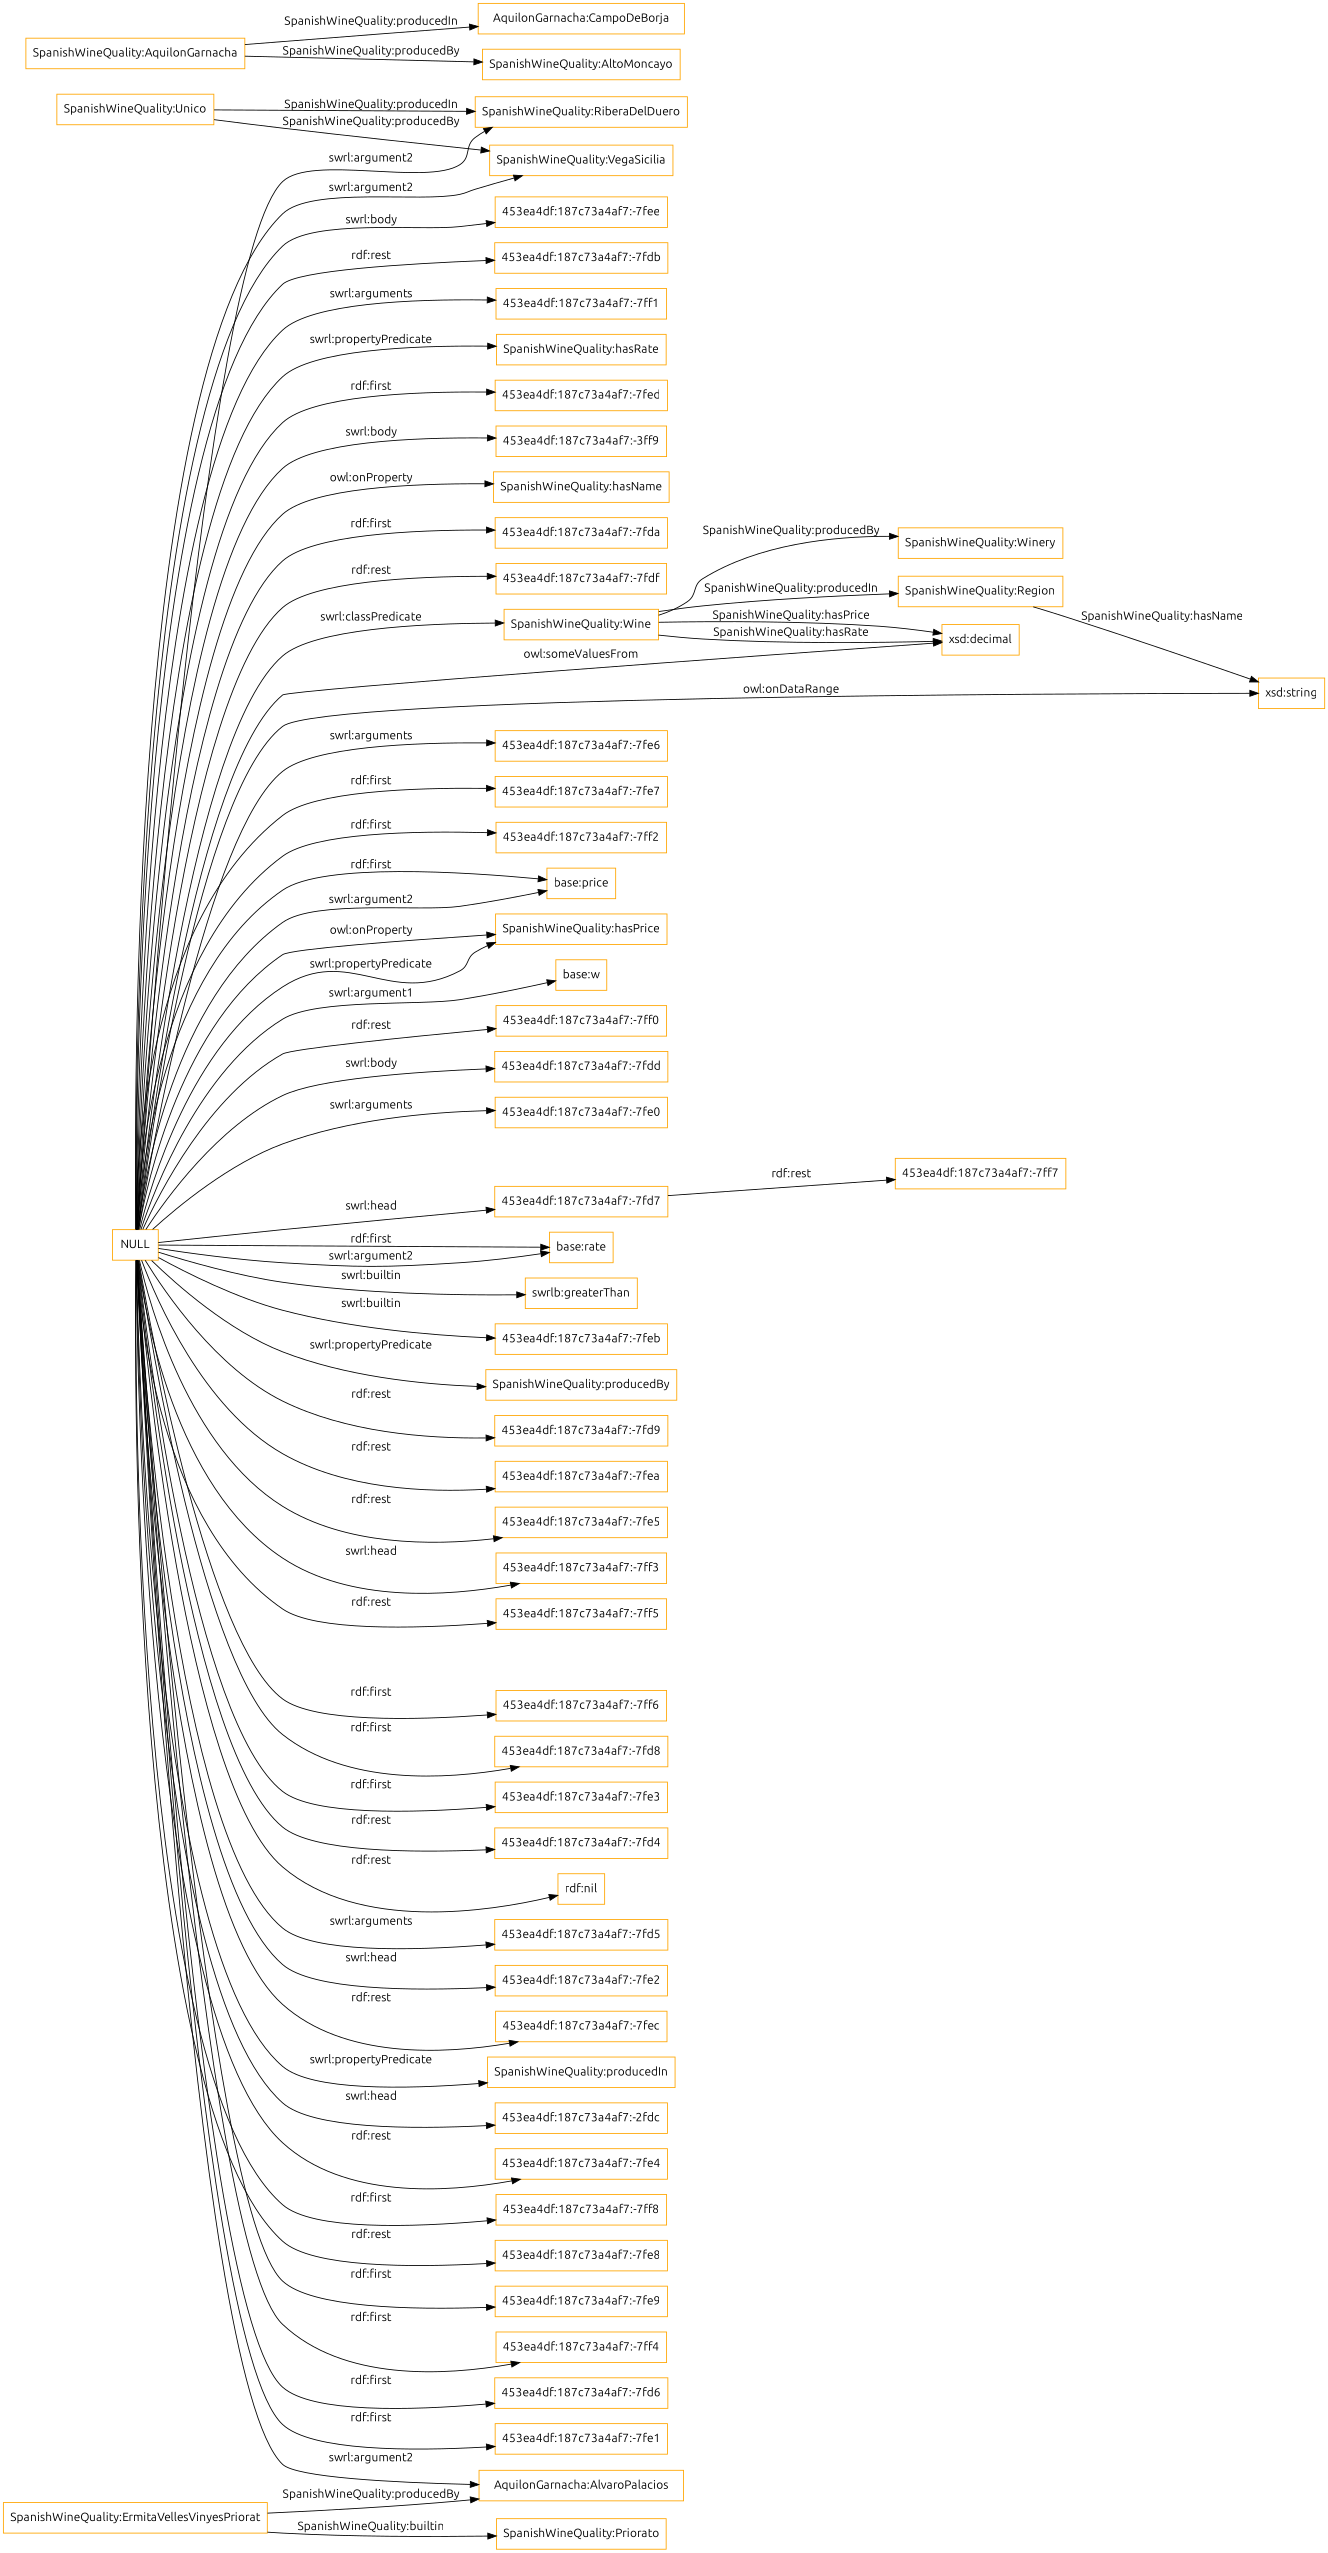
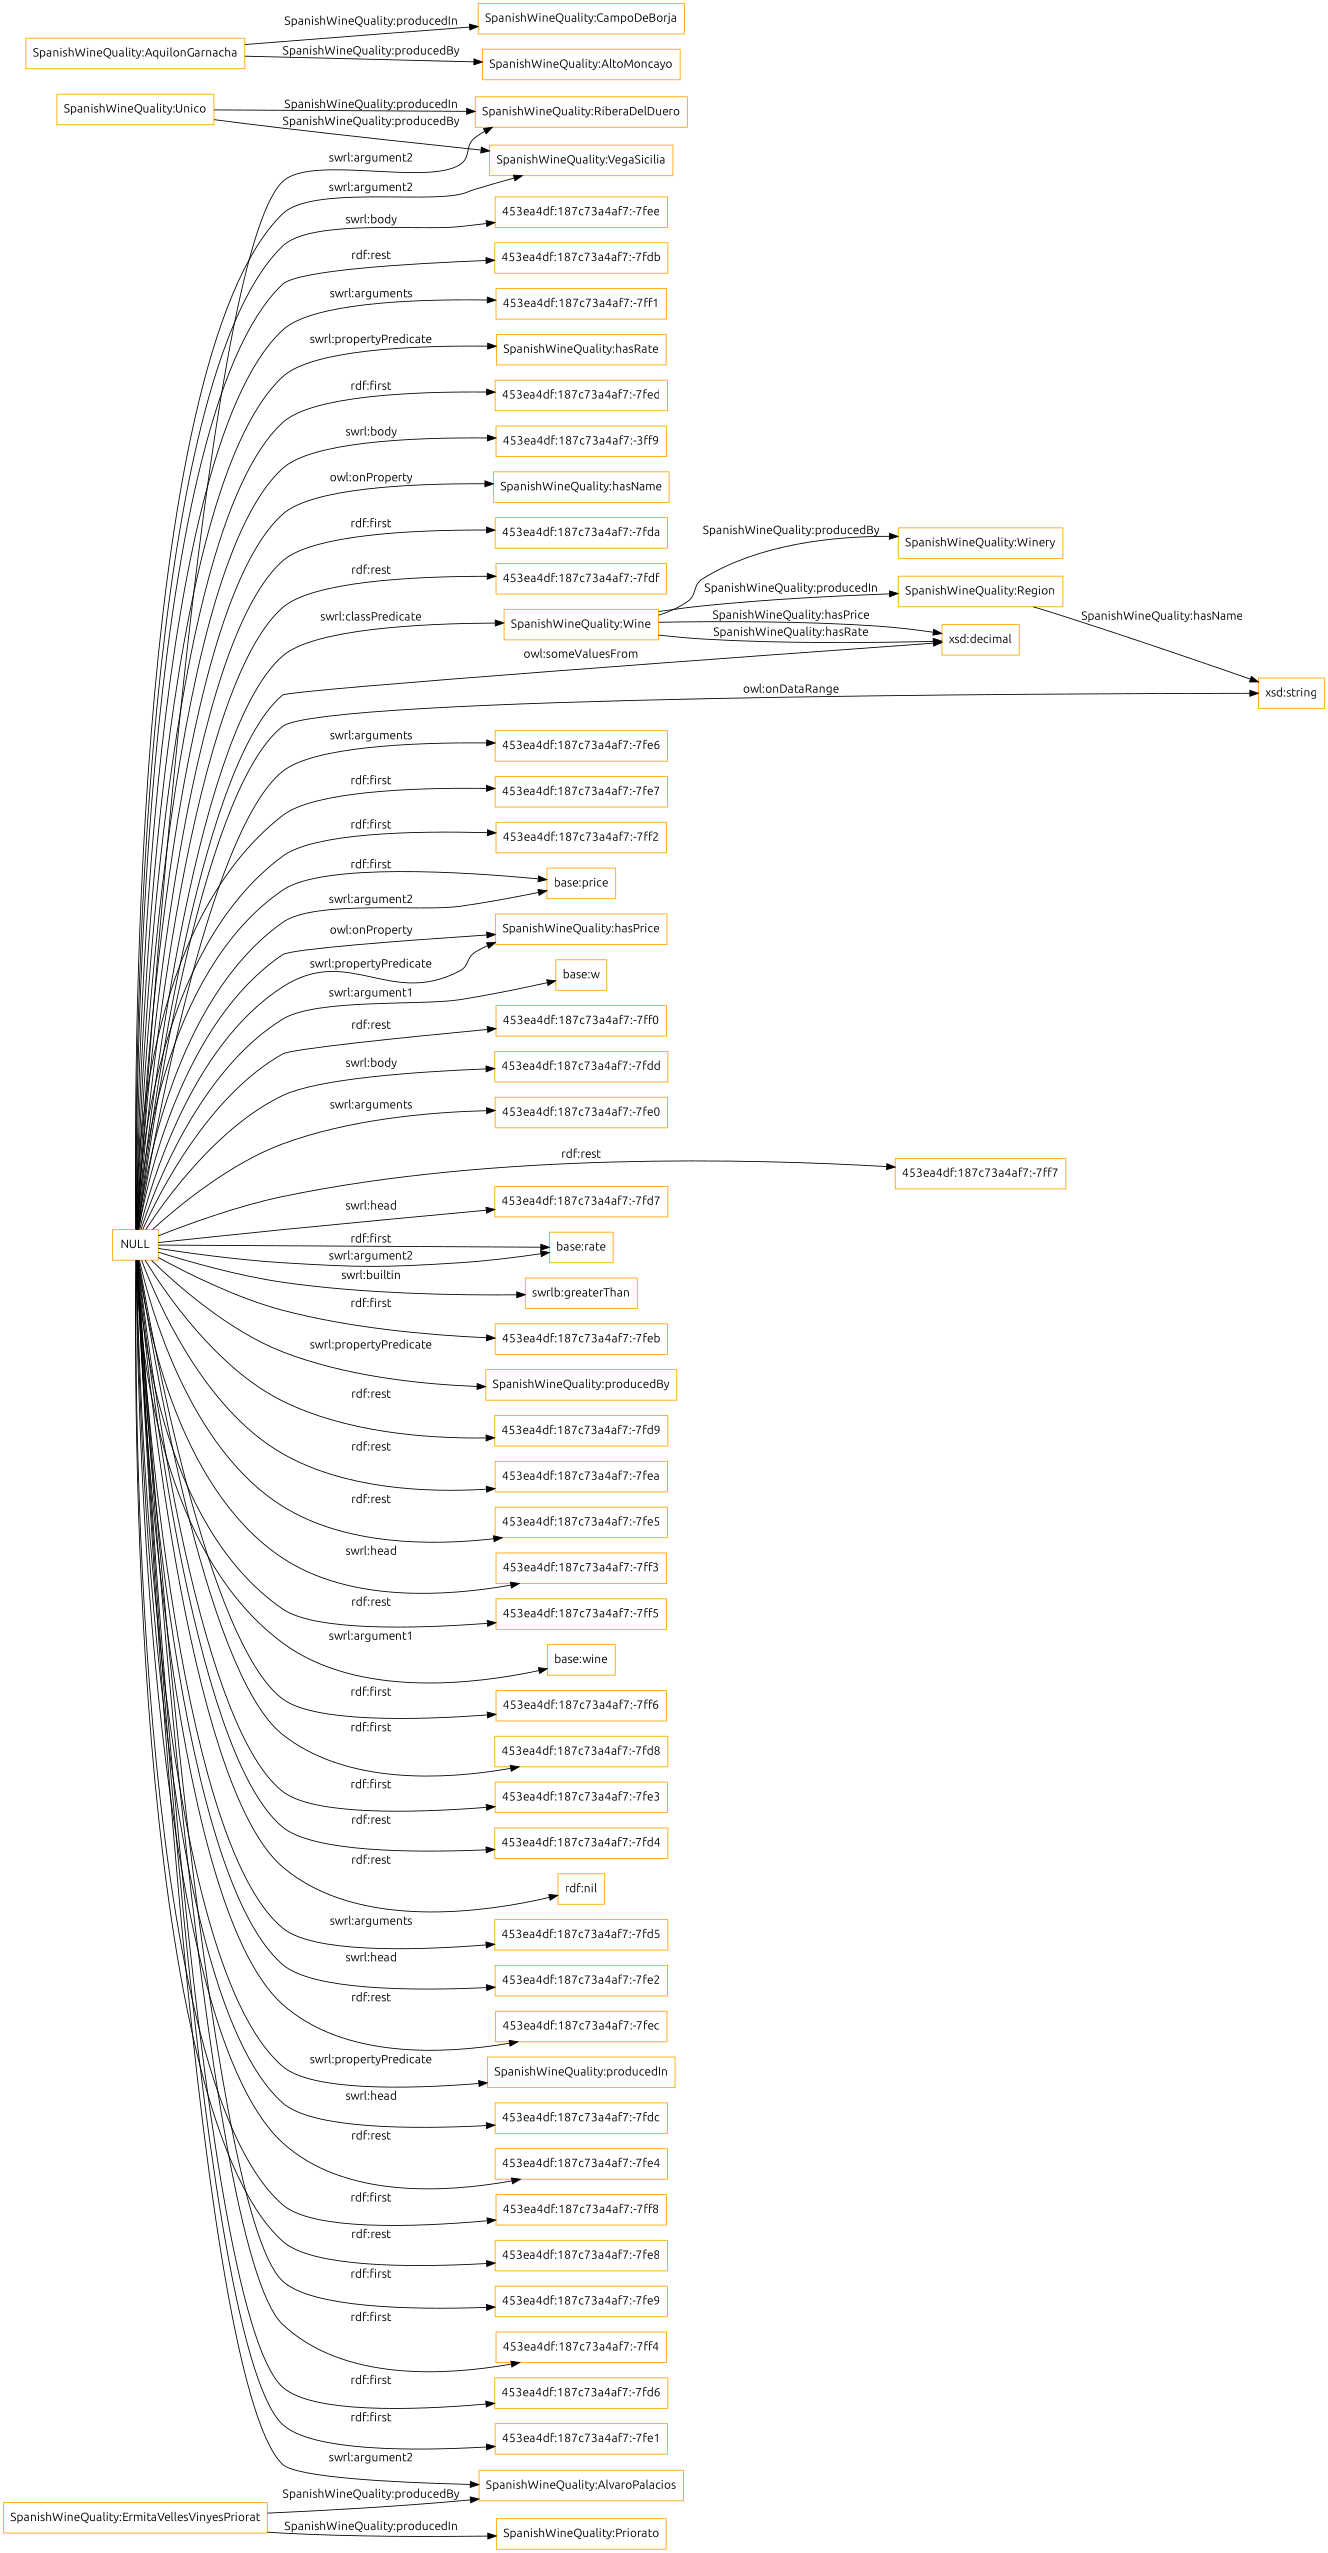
node "AquilonGarnacha:CampoDeBorja": label "AquilonGarnacha:CampoDeBorja" -> "SpanishWineQuality:CampoDeBorja"
edge "453ea4df:187c73a4af7:-7fd7" -> "453ea4df:187c73a4af7:-7ff7": now "NULL" -> "453ea4df:187c73a4af7:-7ff7"
edge "NULL" -> "453ea4df:187c73a4af7:-7feb": label "swrl:builtin" -> "rdf:first"
node "base:wine": added
node "453ea4df:187c73a4af7:-2fdc": label "453ea4df:187c73a4af7:-2fdc" -> "453ea4df:187c73a4af7:-7fdc"
node "AquilonGarnacha:AlvaroPalacios": label "AquilonGarnacha:AlvaroPalacios" -> "SpanishWineQuality:AlvaroPalacios"
edge "SpanishWineQuality:ErmitaVellesVinyesPriorat" -> "SpanishWineQuality:Priorato": label "SpanishWineQuality:builtin" -> "SpanishWineQuality:producedIn"
